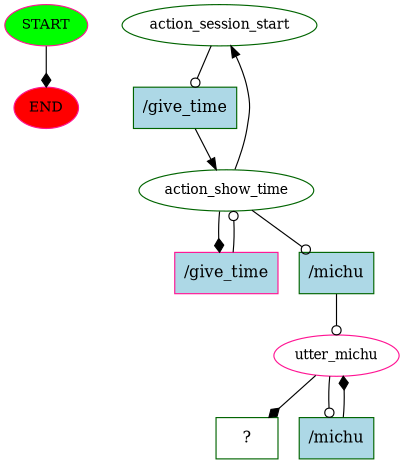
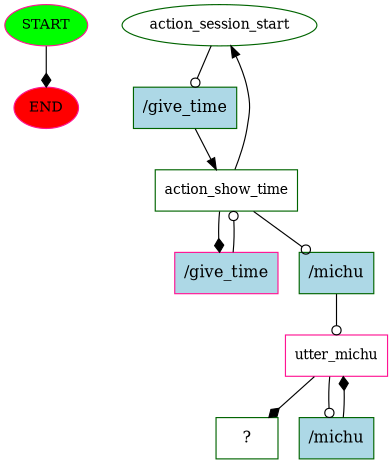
node "action_show_time": shape ellipse -> box
node "utter_michu": shape ellipse -> box
